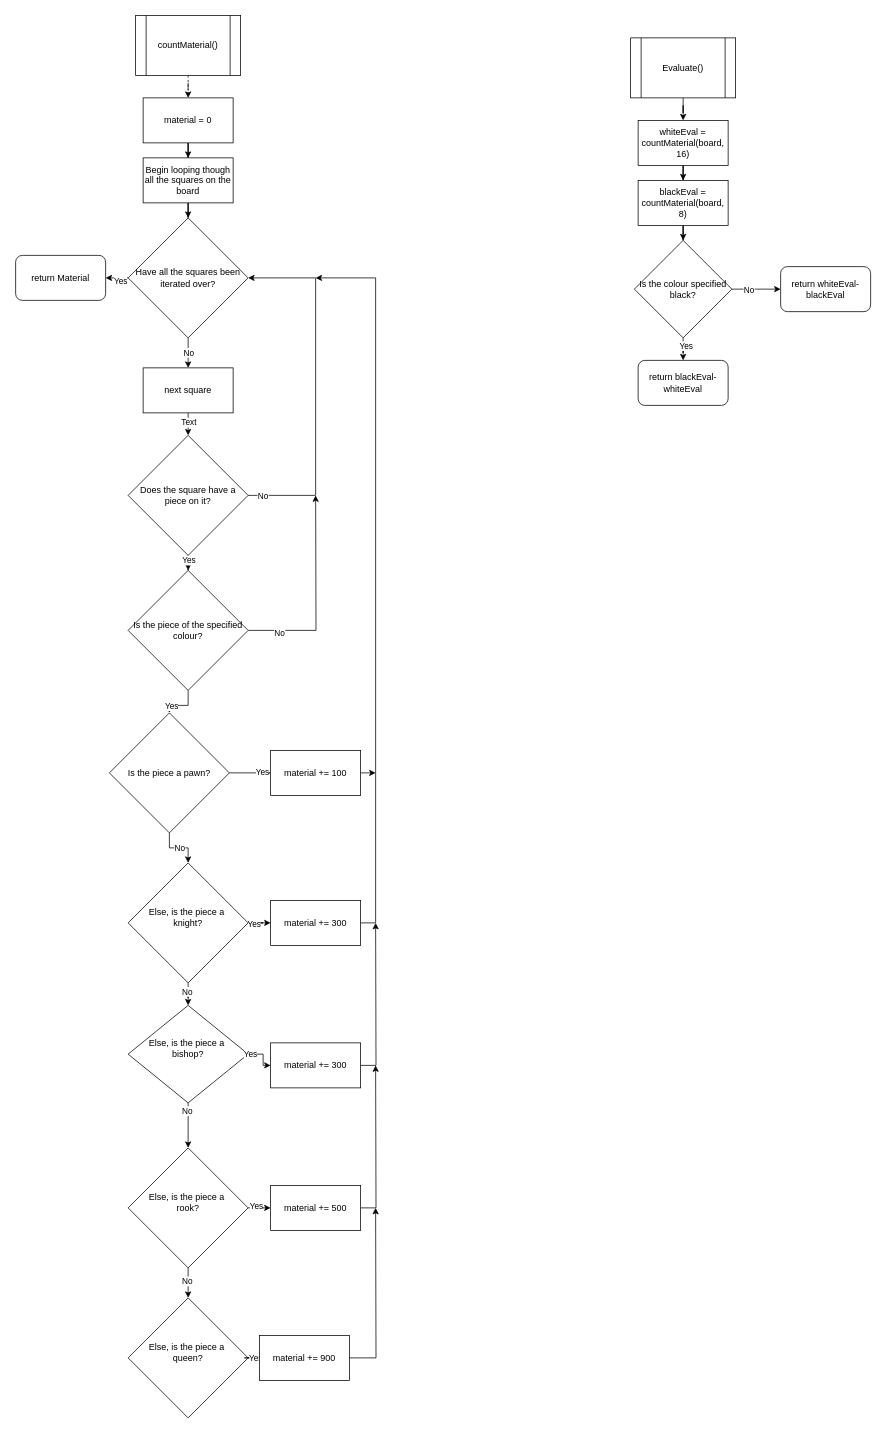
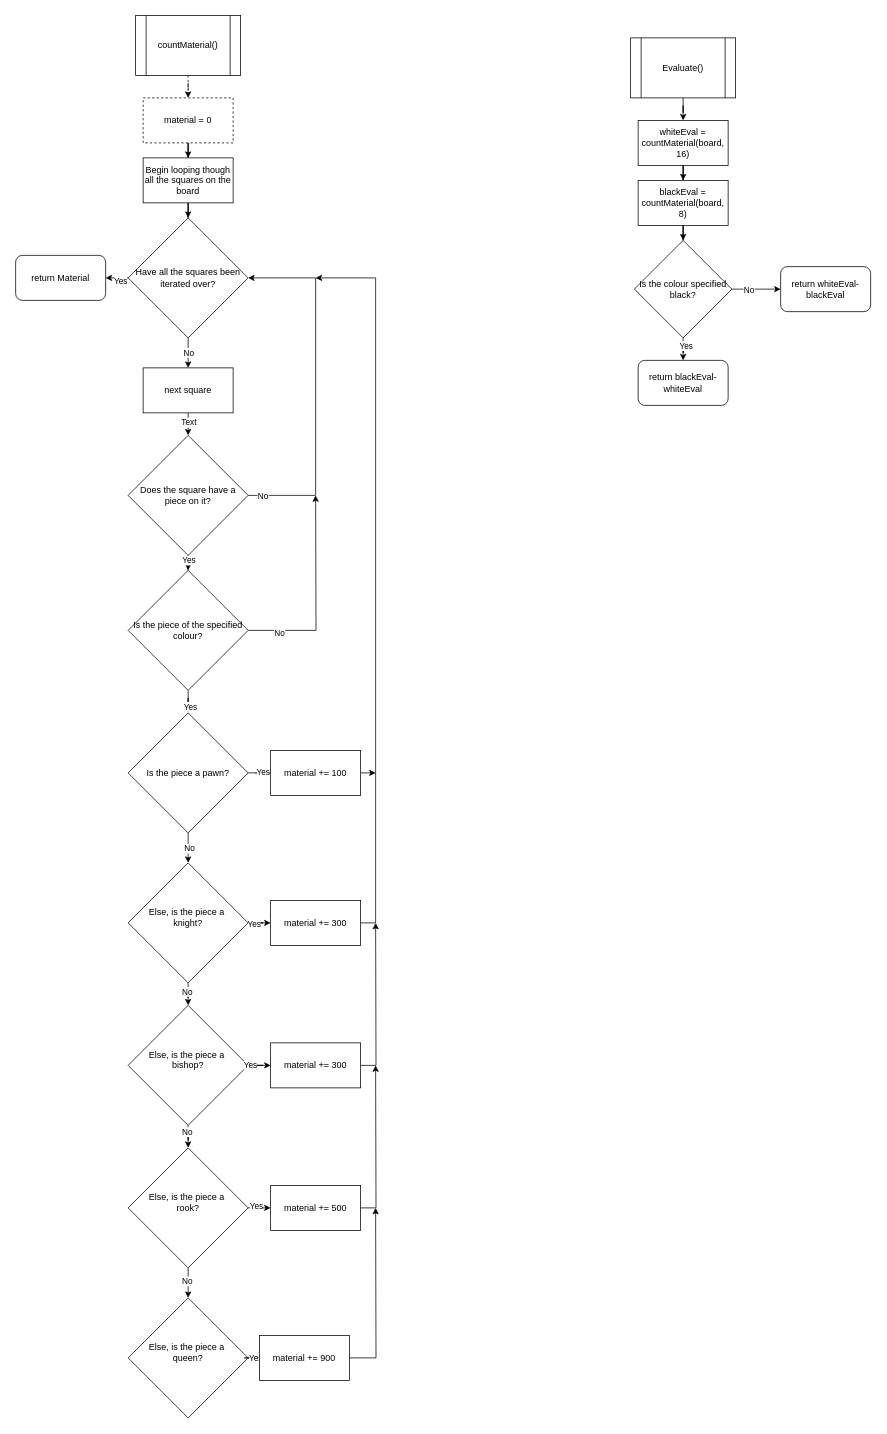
node "material = 0": style solid -> dashed
node "Is the piece a pawn?": moved (169, 773) -> (188, 773)
node "Else, is the piece a bishop?": size 120x98 -> 120x120
